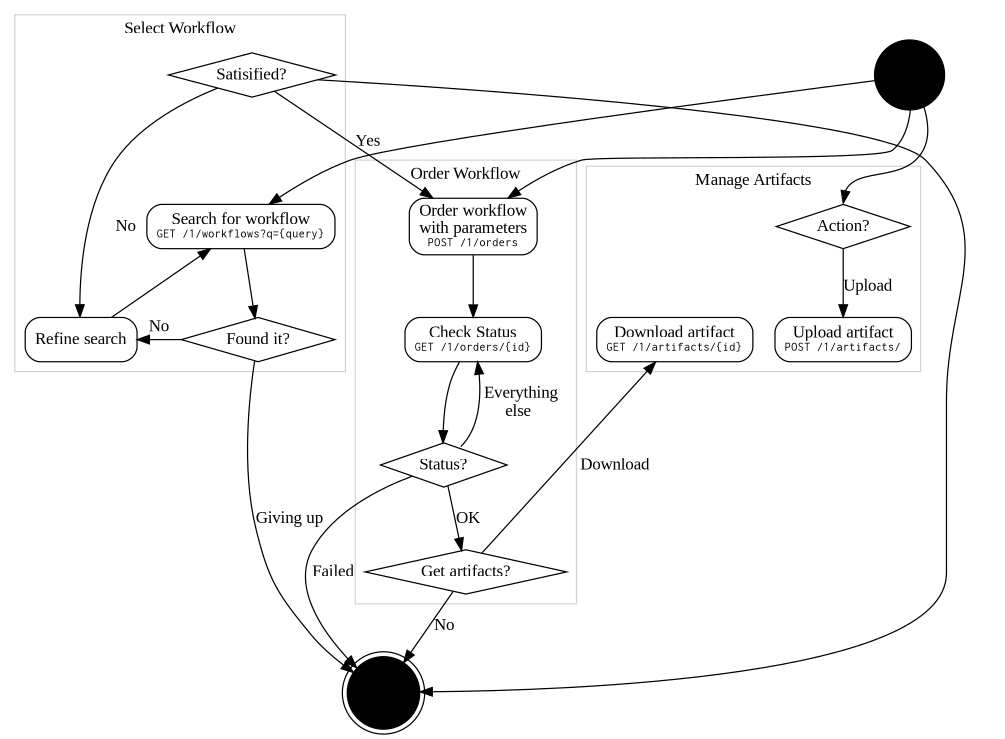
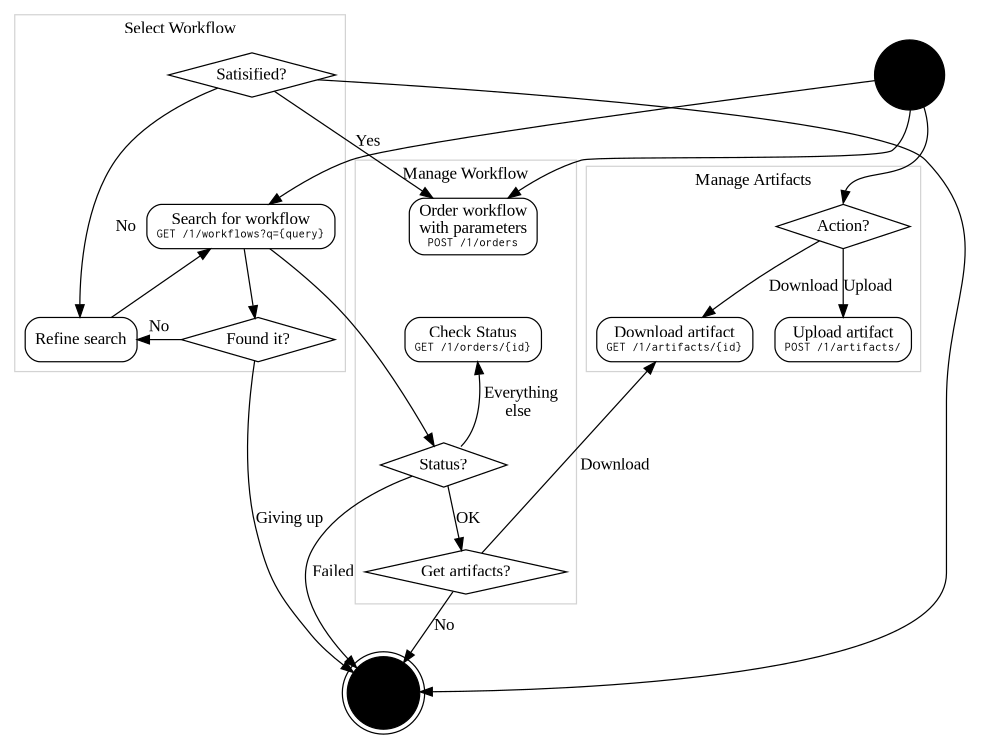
cluster "Order Workflow": label "Order Workflow" -> "Manage Workflow"
edge "Action?" -> "Download artifact": added, label "Download"
edge "Order workflow" -> "Check Status": removed
edge "Check Status" -> "Status?": now "Search for workflow" -> "Status?"
